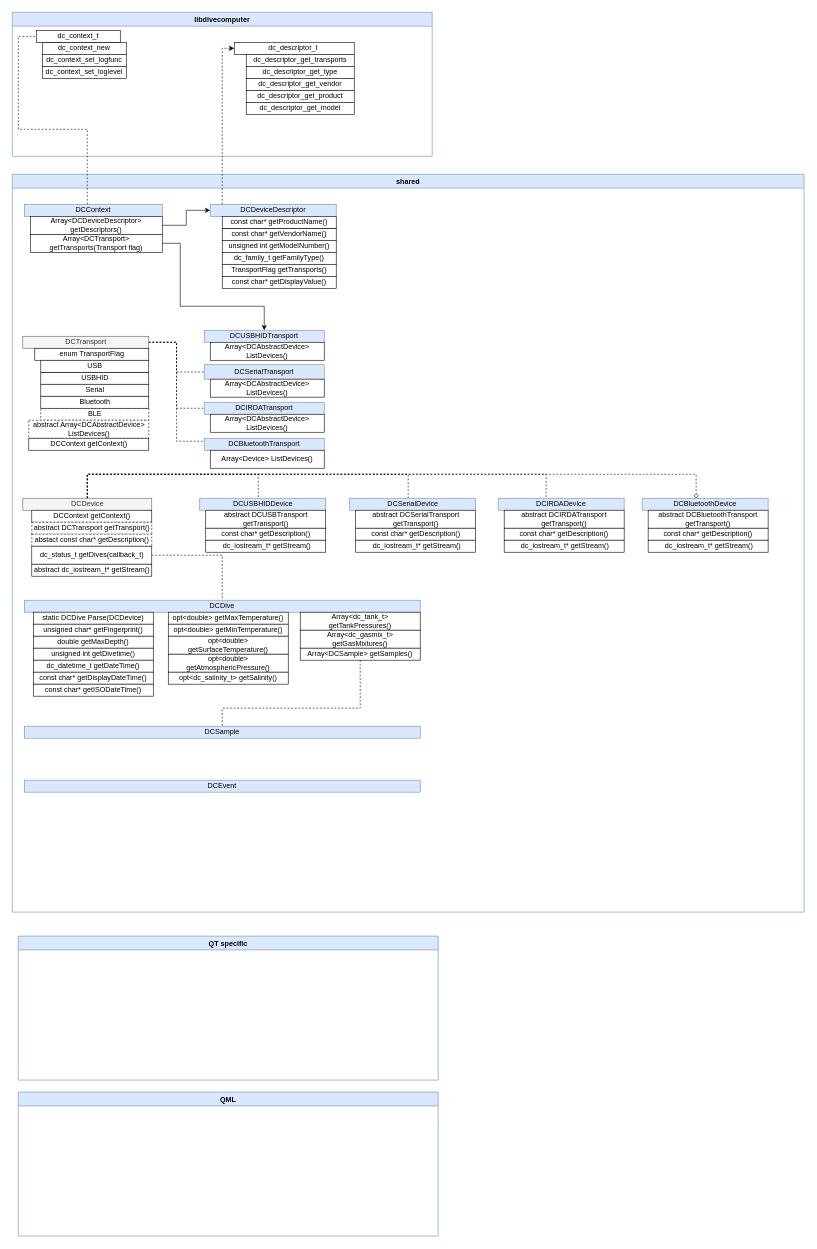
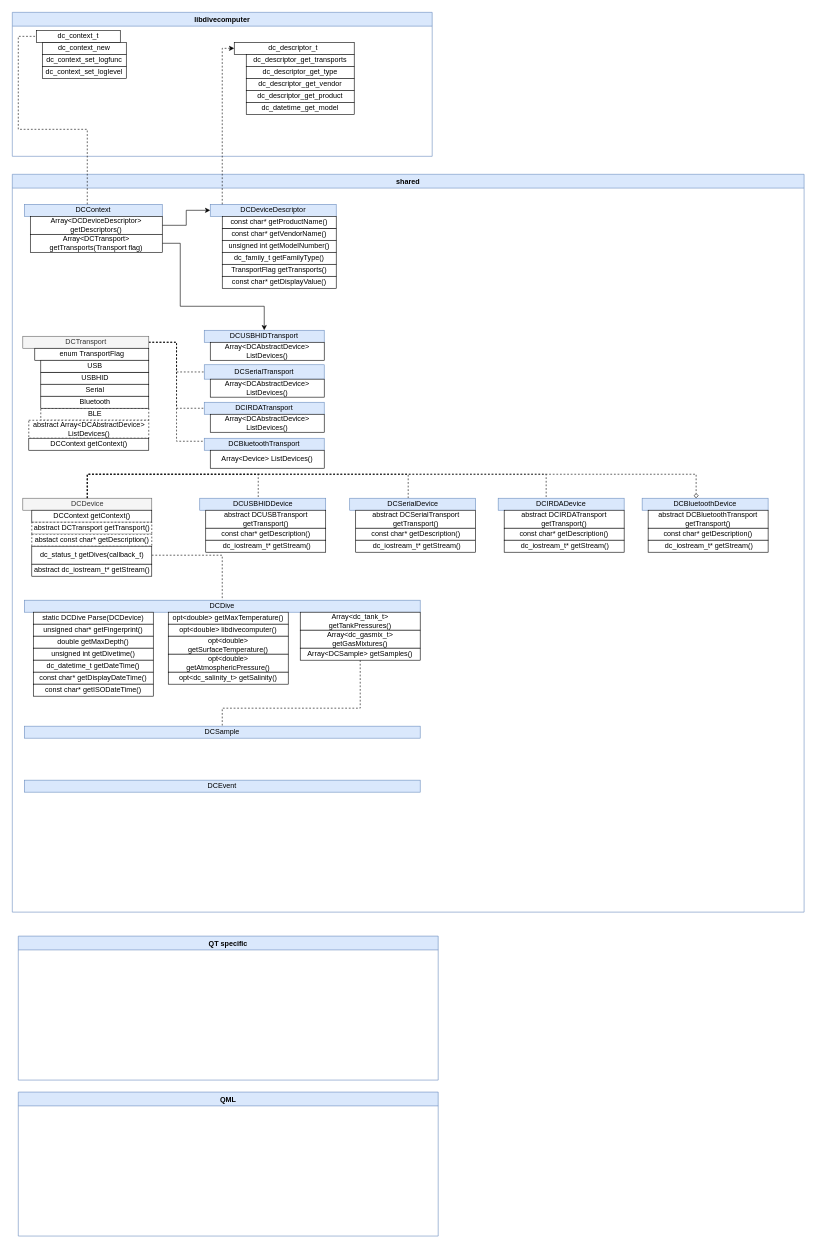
node "dc_descriptor_get_model": label "dc_descriptor_get_model" -> "dc_datetime_get_model"
node "opt<double> getMinTemperature()": label "opt<double> getMinTemperature()" -> "opt<double> libdivecomputer()"
